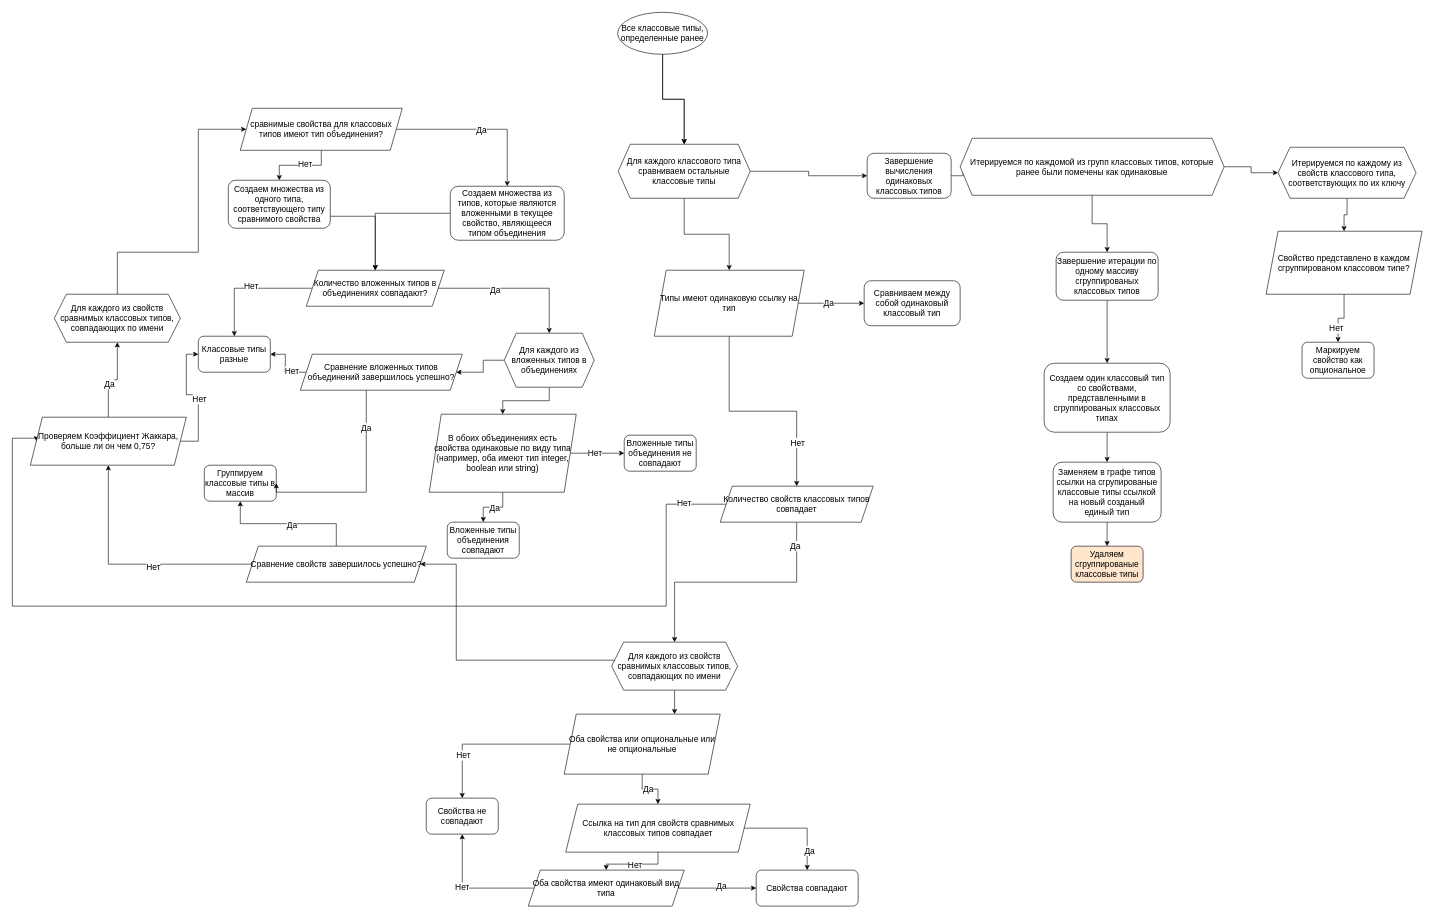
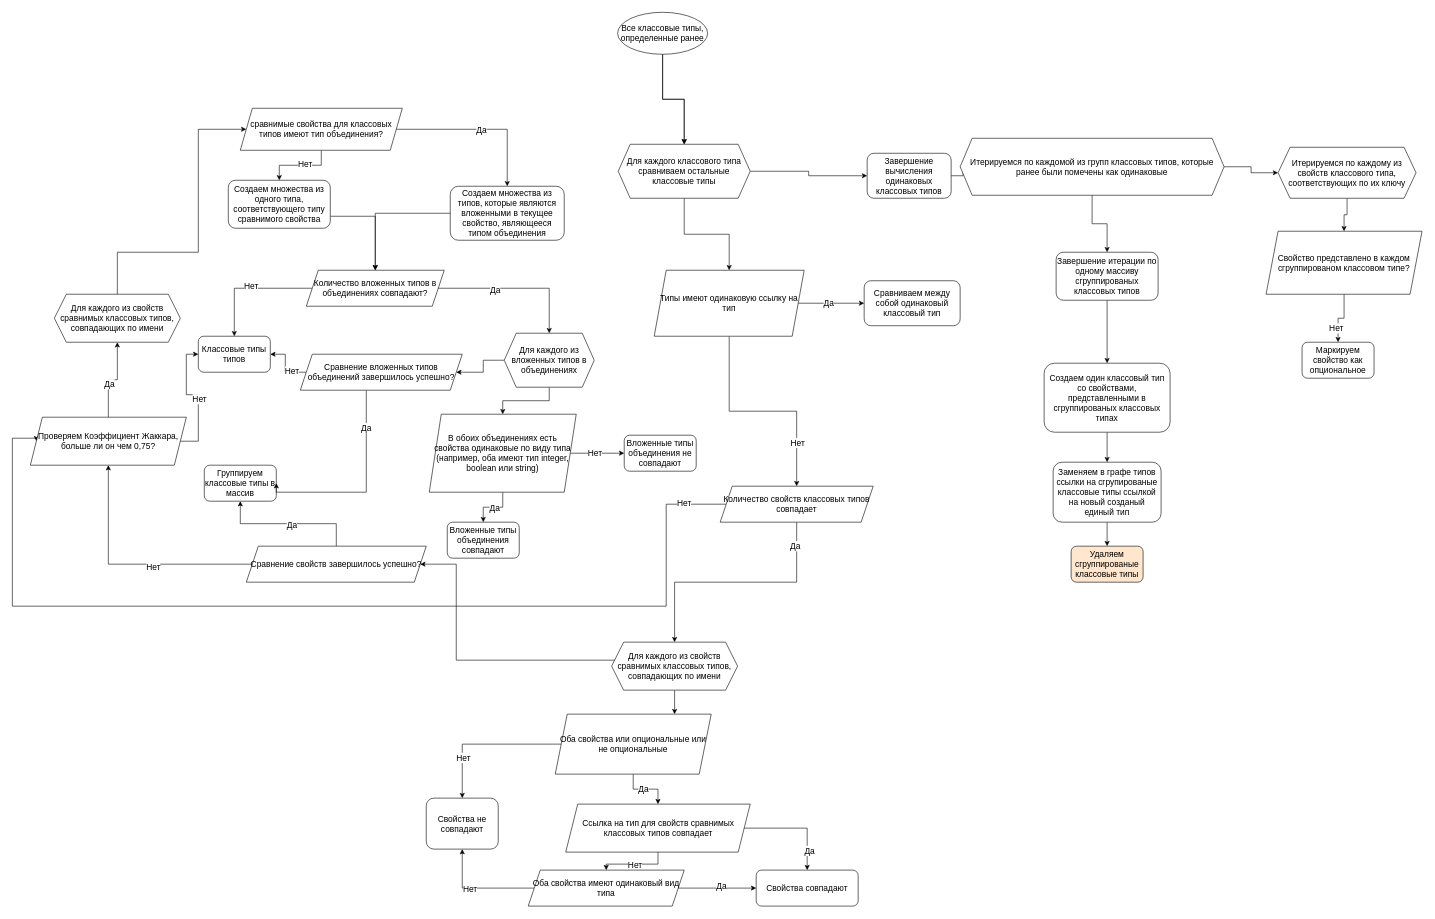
node "Классовые типы разные": label "Классовые типы разные" -> "Классовые типы типов"
node "Оба свойства или опциональные или не опциональные": moved (642, 744) -> (633, 744)
node "Свойства не совпадают": size 72x36 -> 72x51
